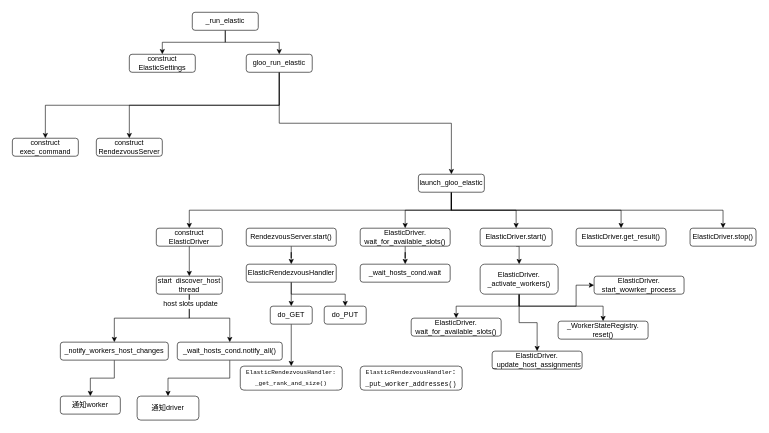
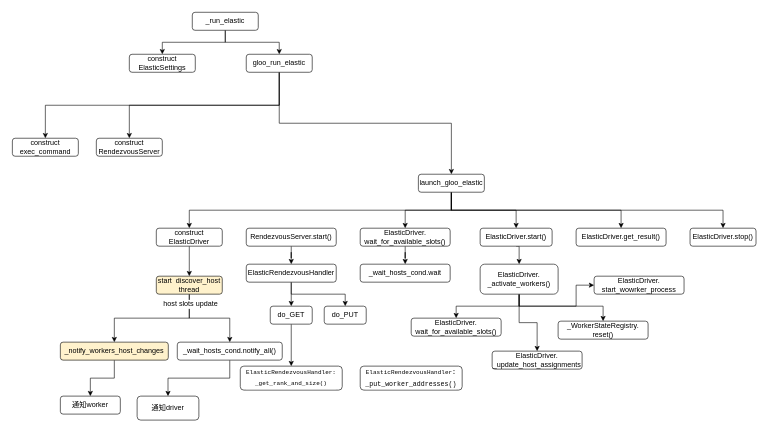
node "start discover_host thread": fillcolor #ffffff -> #fff2cc
node "_notify_workers_host_changes": fillcolor #ffffff -> #fff2cc
